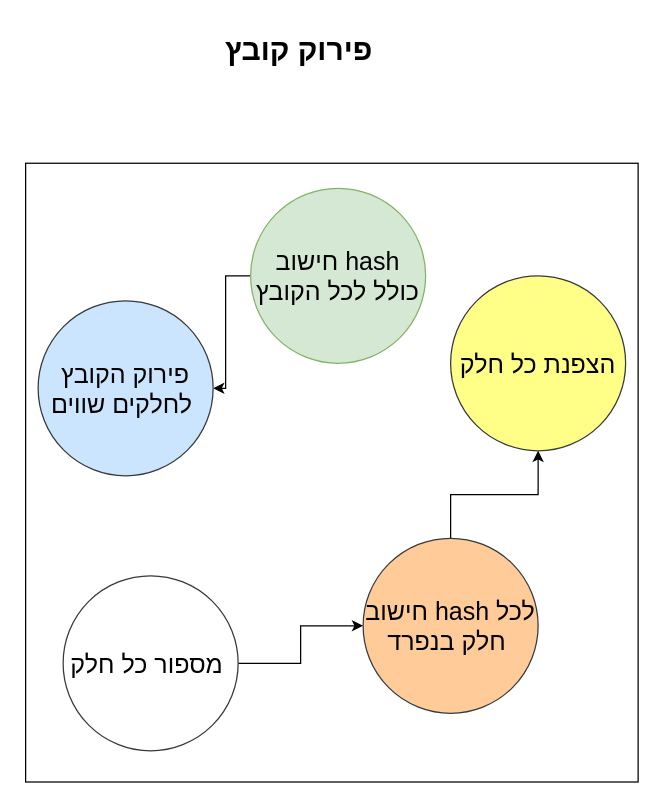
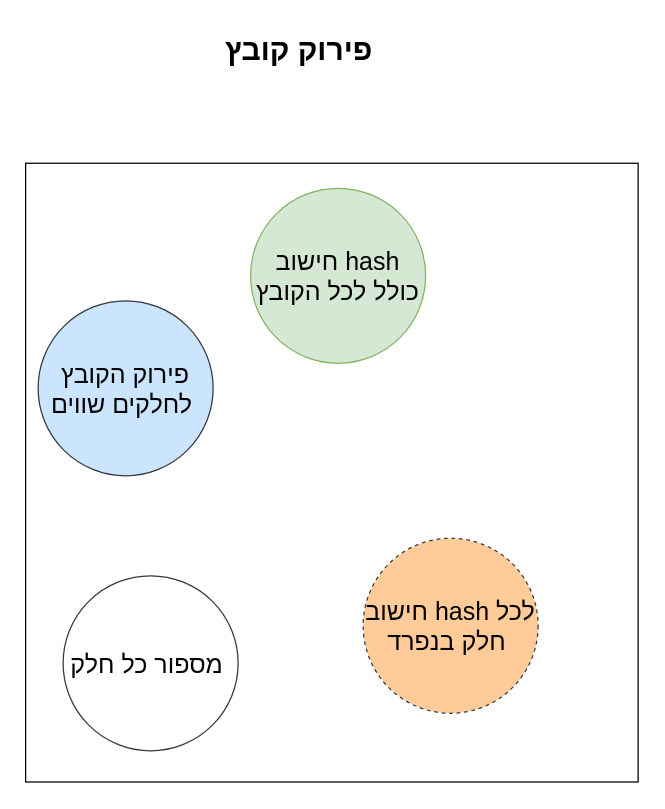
edge "חישוב hash כולל לכל הקובץ" -> "פירוק הקובץ לחלקים שווים": removed
node "הצפנת כל חלק": removed
edge "חישוב hash לכל חלק בנפרד" -> "הצפנת כל חלק": removed
node "חישוב hash לכל חלק בנפרד": style solid -> dashed
edge "מספור כל חלק" -> "חישוב hash לכל חלק בנפרד": removed
